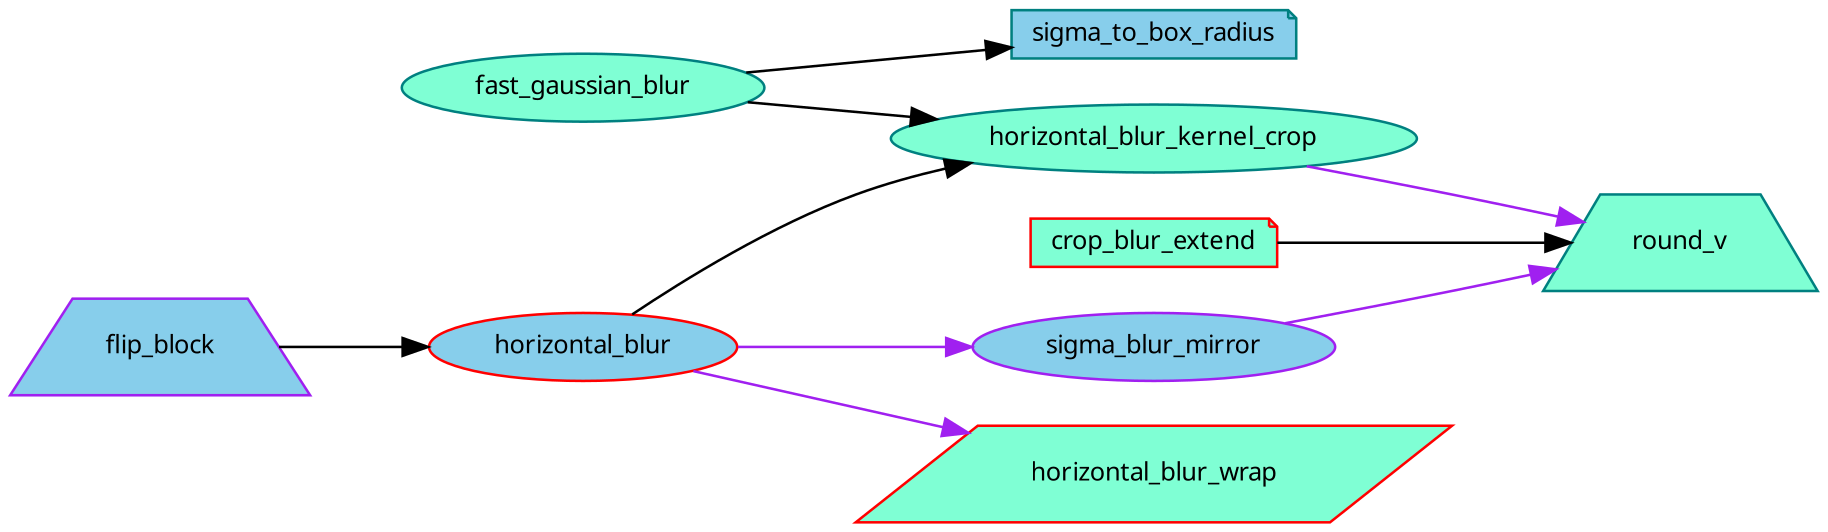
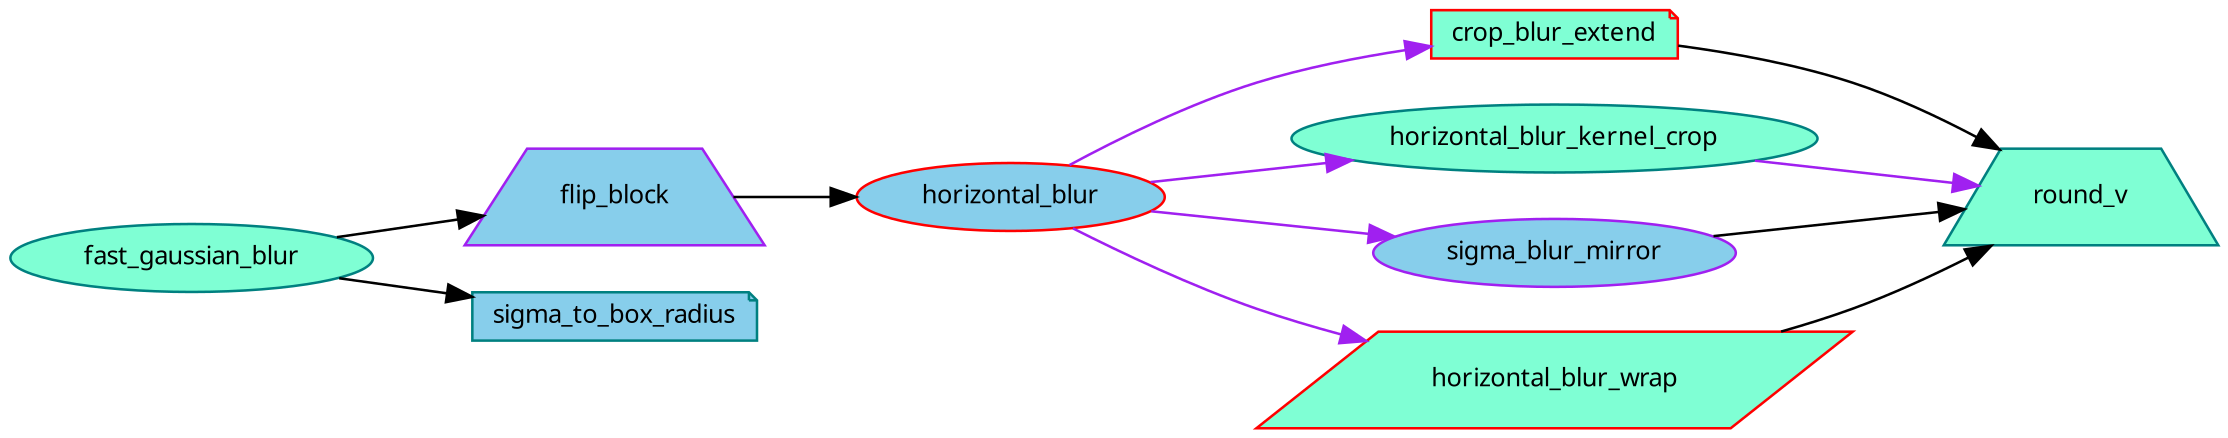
edge "horizontal_blur" -> "crop_blur_extend": added
edge "fast_gaussian_blur" -> "horizontal_blur_kernel_crop": now "fast_gaussian_blur" -> "flip_block"
edge "horizontal_blur" -> "horizontal_blur_kernel_crop": color black -> purple
edge "horizontal_blur_wrap" -> "round_v": added
edge "sigma_blur_mirror" -> "round_v": color purple -> black
